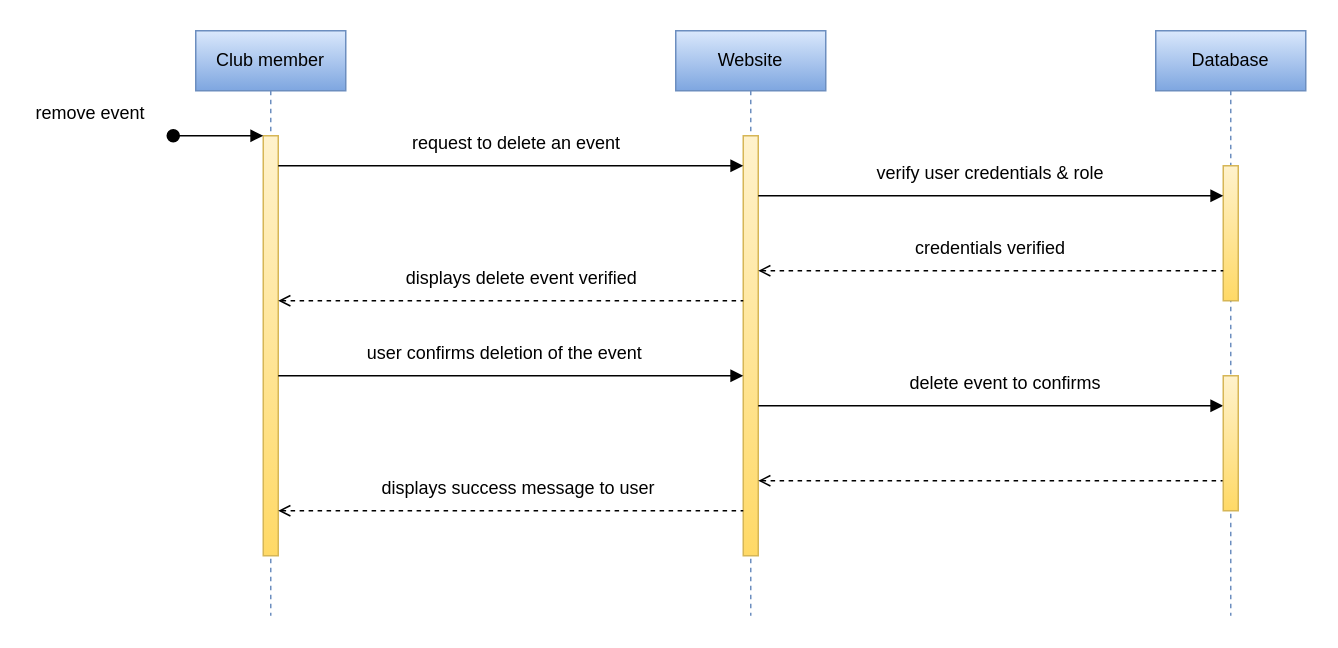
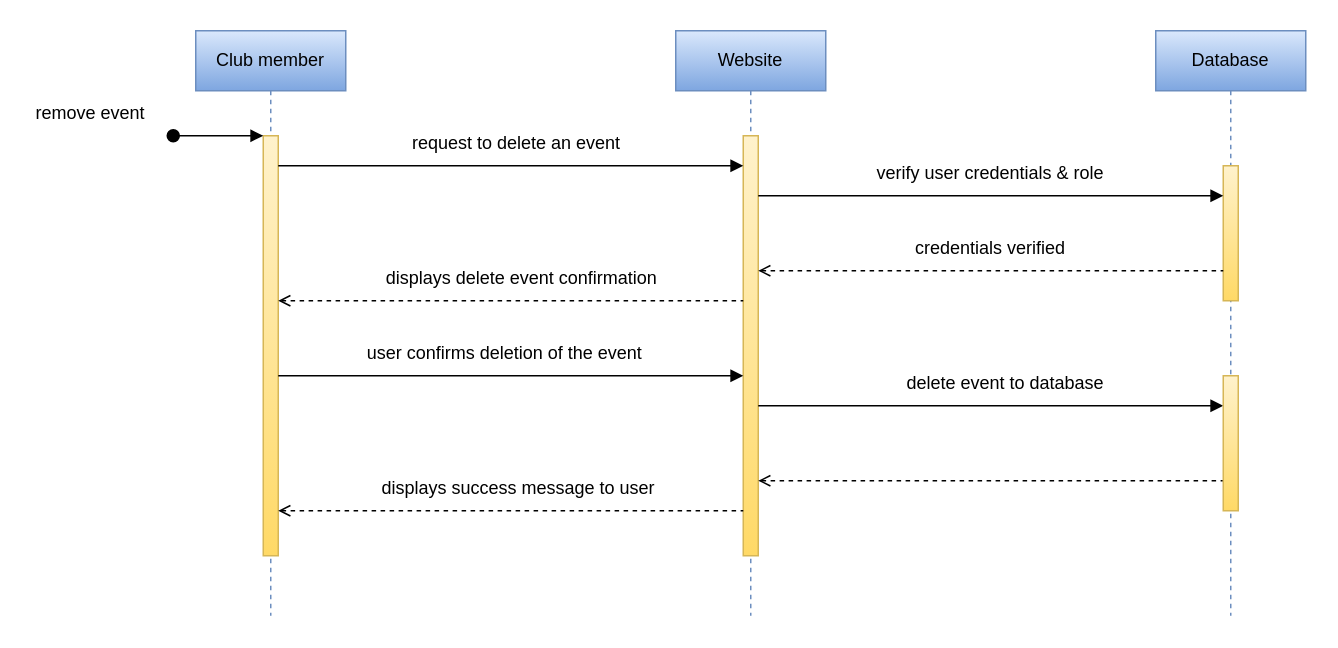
node "displays delete event verified": label "displays delete event verified" -> "displays delete event confirmation"
node "delete event to confirms": label "delete event to confirms" -> "delete event to database"
